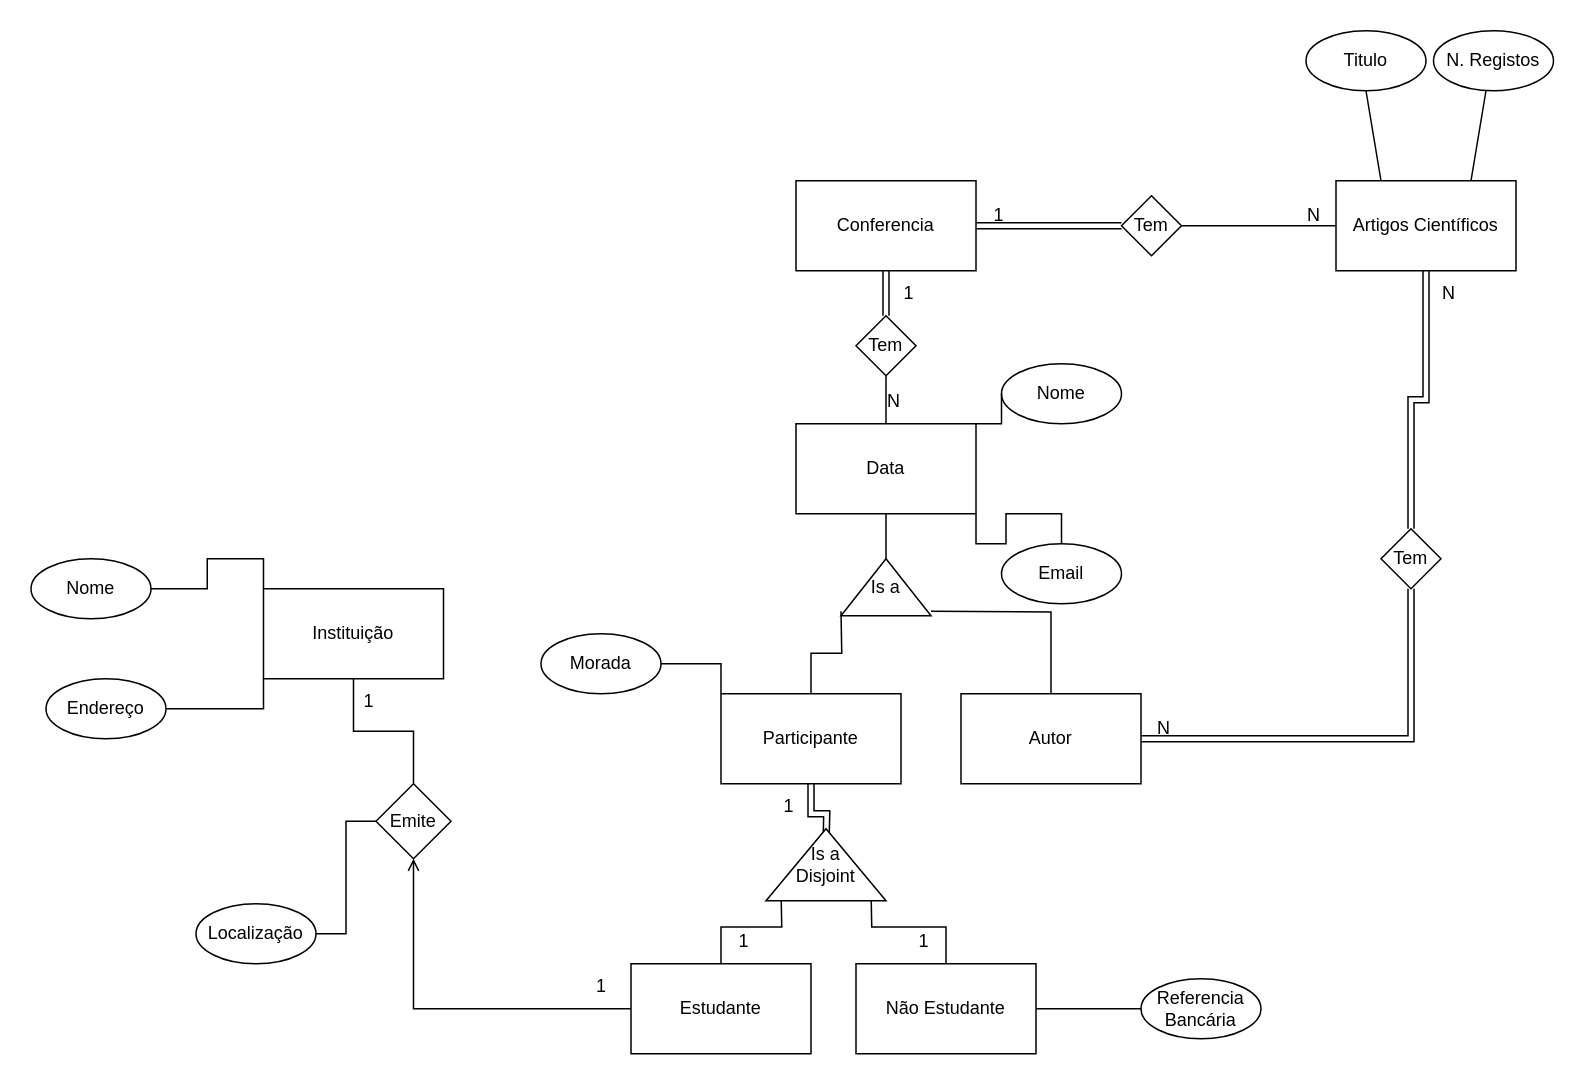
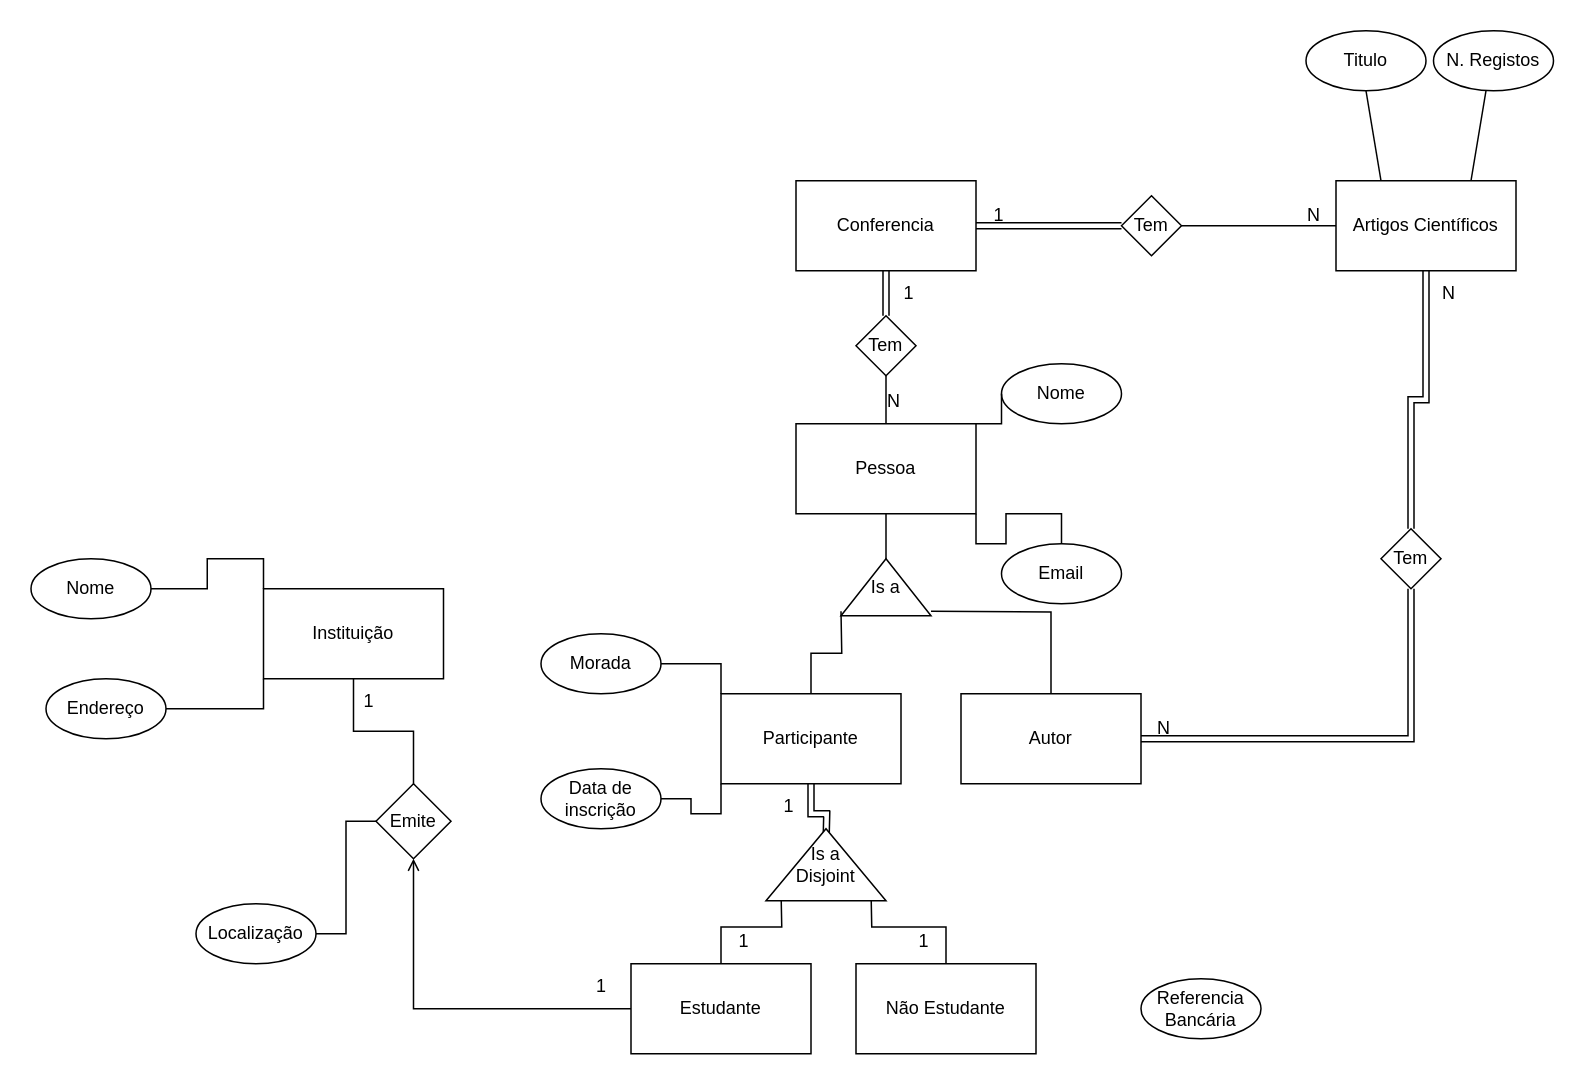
node "Data": label "Data" -> "Pessoa"
node "Data de inscrição": added
edge "Participante" -- "Data de inscrição": added
edge "Não Estudante" -- "Referencia Bancária": removed
